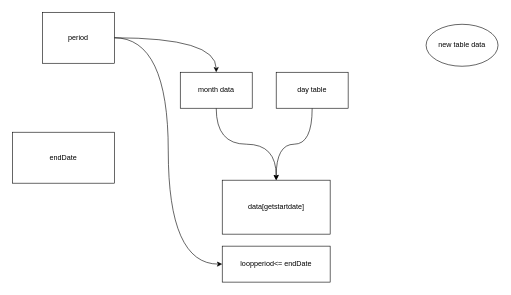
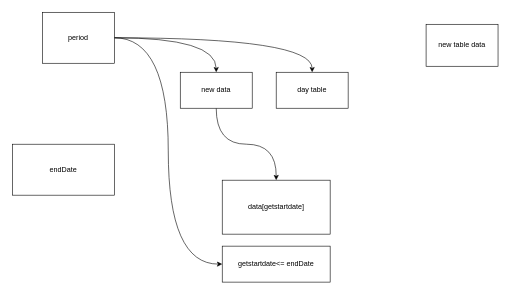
node "new table data": shape ellipse -> rectangle
edge "period" -> "day table": added
node "month data": label "month data" -> "new data"
edge "day table" -> "data[getstartdate]": removed
node "endDate": moved (63, 158) -> (63, 170)
node "loopperiod<= endDate": label "loopperiod<= endDate" -> "getstartdate<= endDate"
